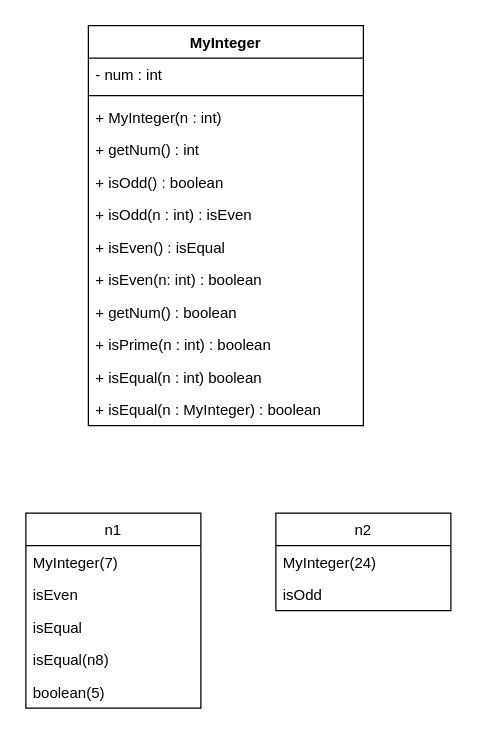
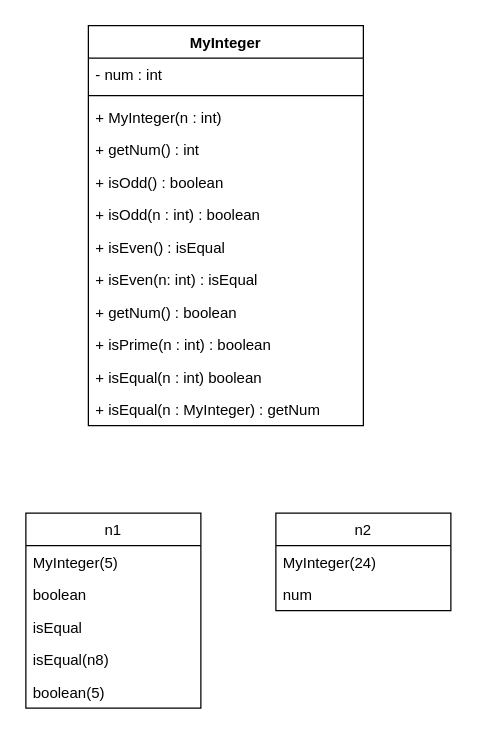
node "+ isOdd(n : int) : isEven": label "+ isOdd(n : int) : isEven" -> "+ isOdd(n : int) : boolean"
node "+ isEven(n: int) : boolean": label "+ isEven(n: int) : boolean" -> "+ isEven(n: int) : isEqual"
node "+ isEqual(n : MyInteger) : boolean": label "+ isEqual(n : MyInteger) : boolean" -> "+ isEqual(n : MyInteger) : getNum"
node "MyInteger(7)": label "MyInteger(7)" -> "MyInteger(5)"
node "isEven": label "isEven" -> "boolean"
node "isOdd": label "isOdd" -> "num"
